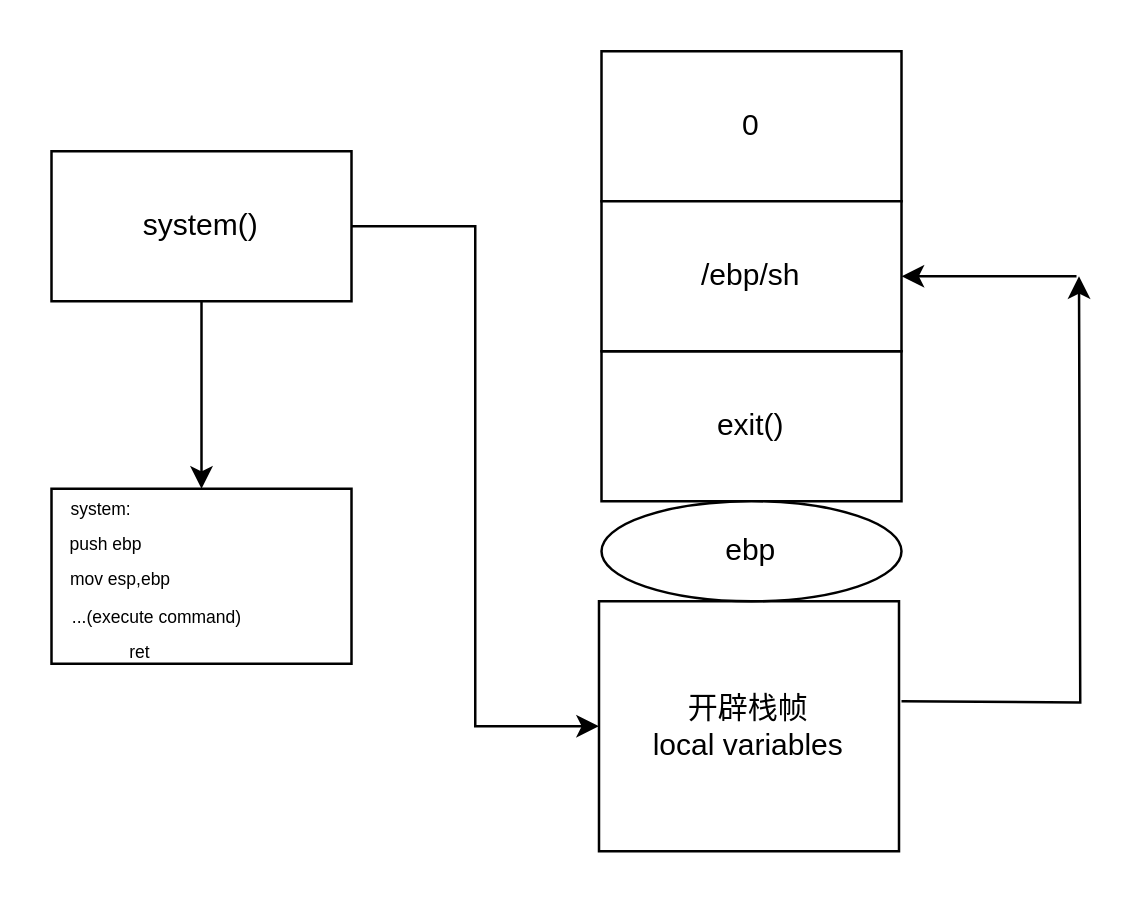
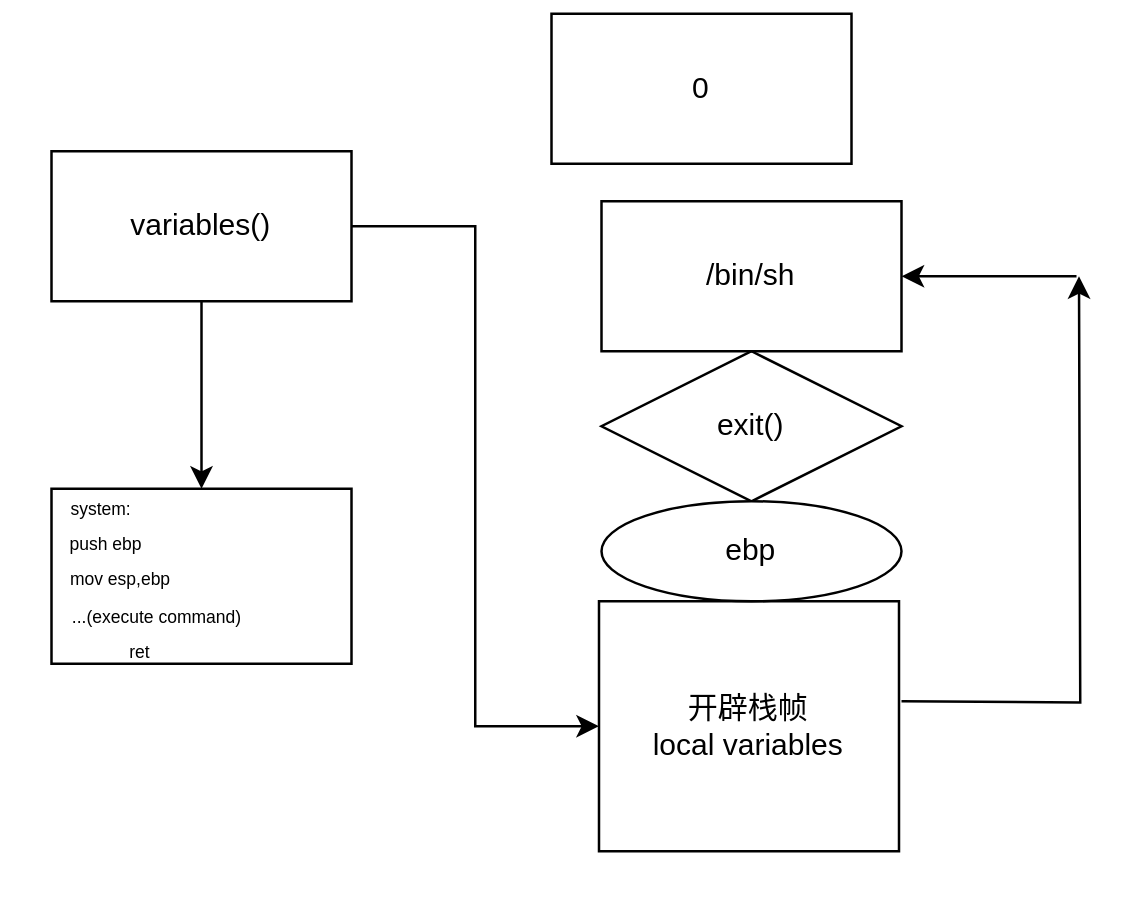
node "0": moved (751, 126) -> (701, 89)
node "system()": label "system()" -> "variables()"
node "/ebp/sh": label "/ebp/sh" -> "/bin/sh"
node "exit()": shape rectangle -> diamond
